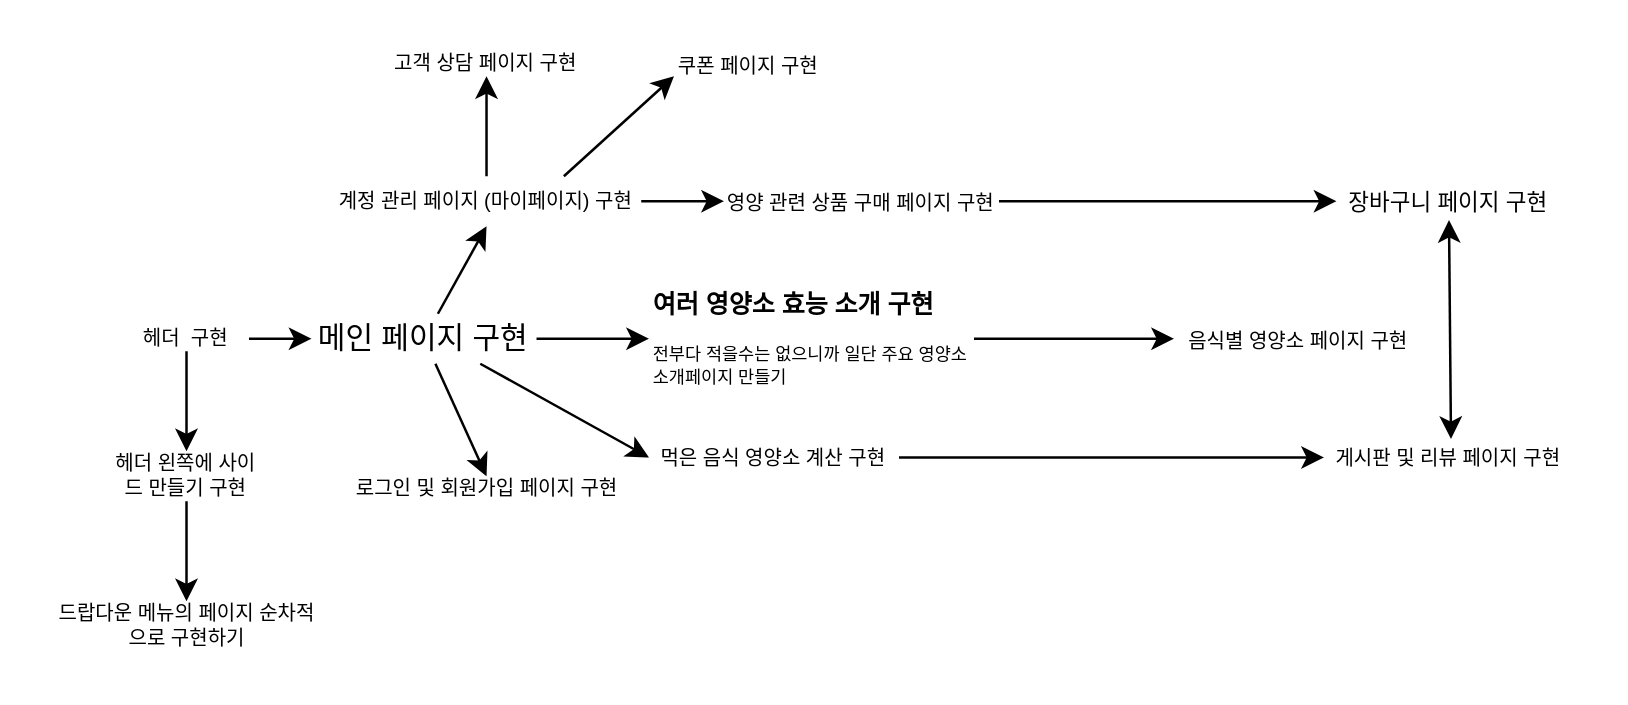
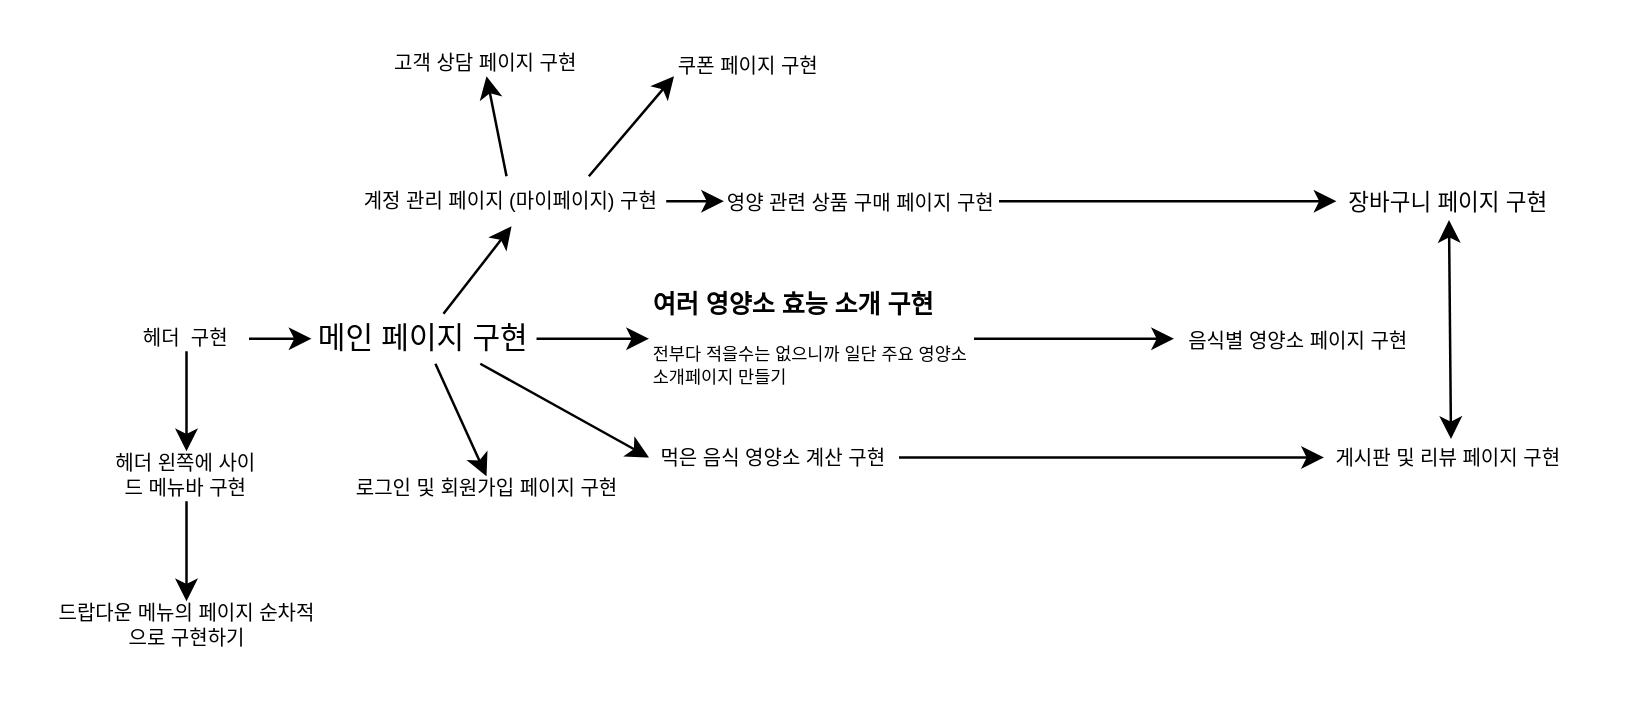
node "계정 관리 페이지 (마이페이지) 구현": moved (486, 201) -> (511, 201)
node "헤더 왼쪽에 사이드 만들기 구현": label "헤더 왼쪽에 사이드 만들기 구현" -> "헤더 왼쪽에 사이드 메뉴바 구현"
